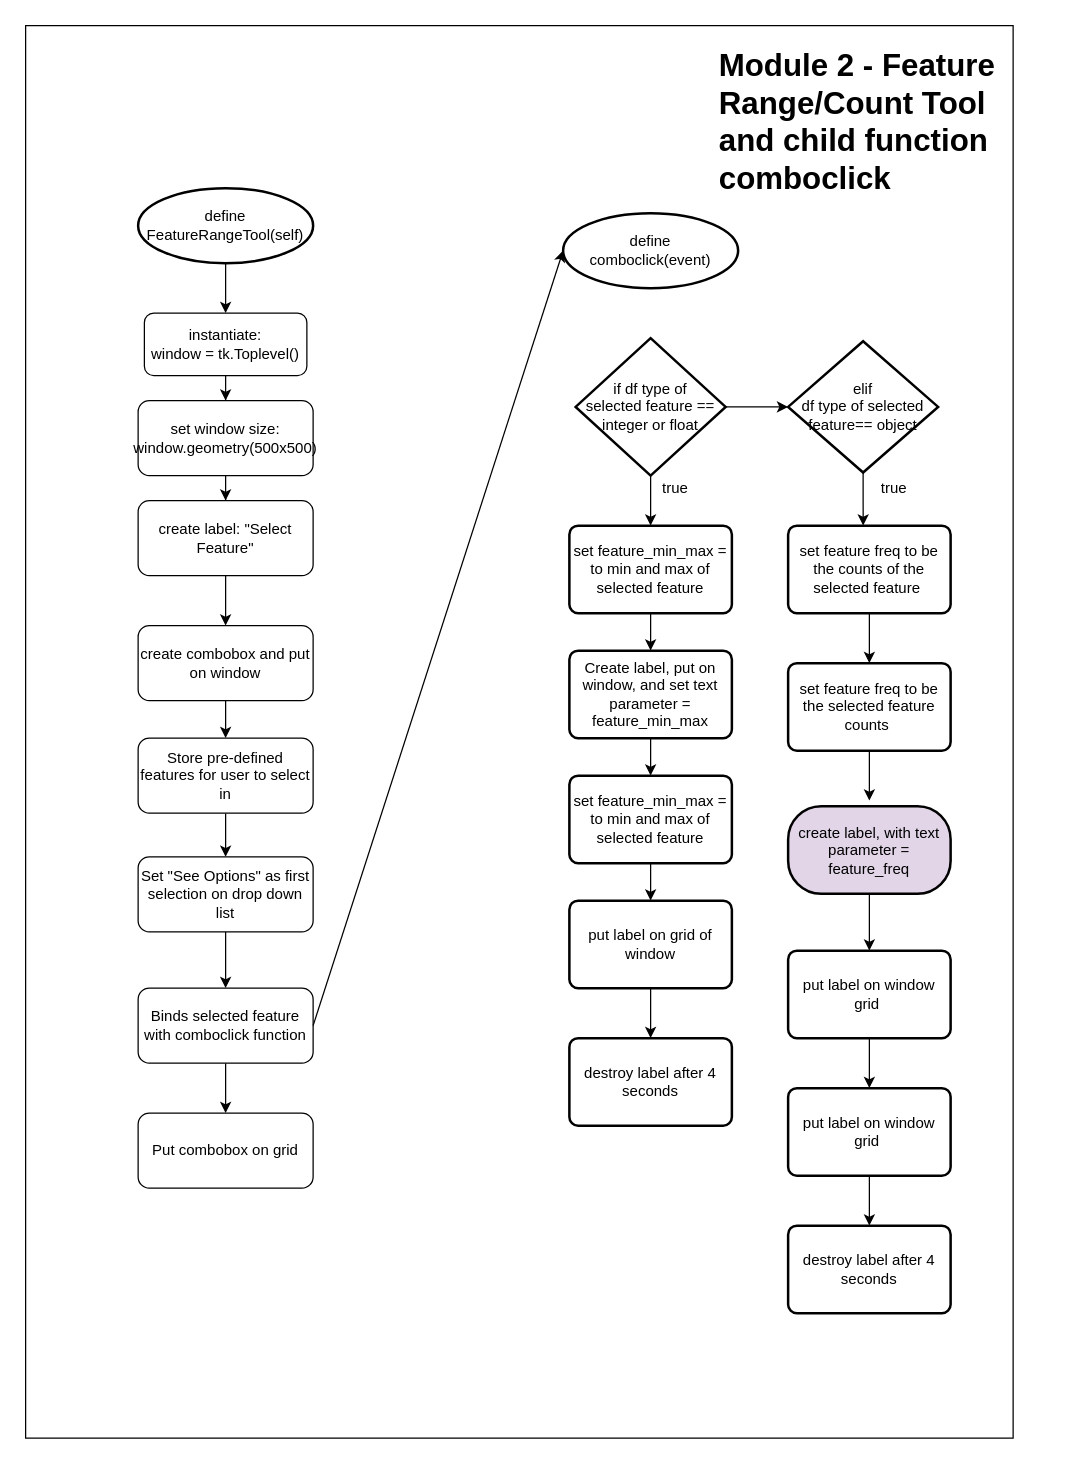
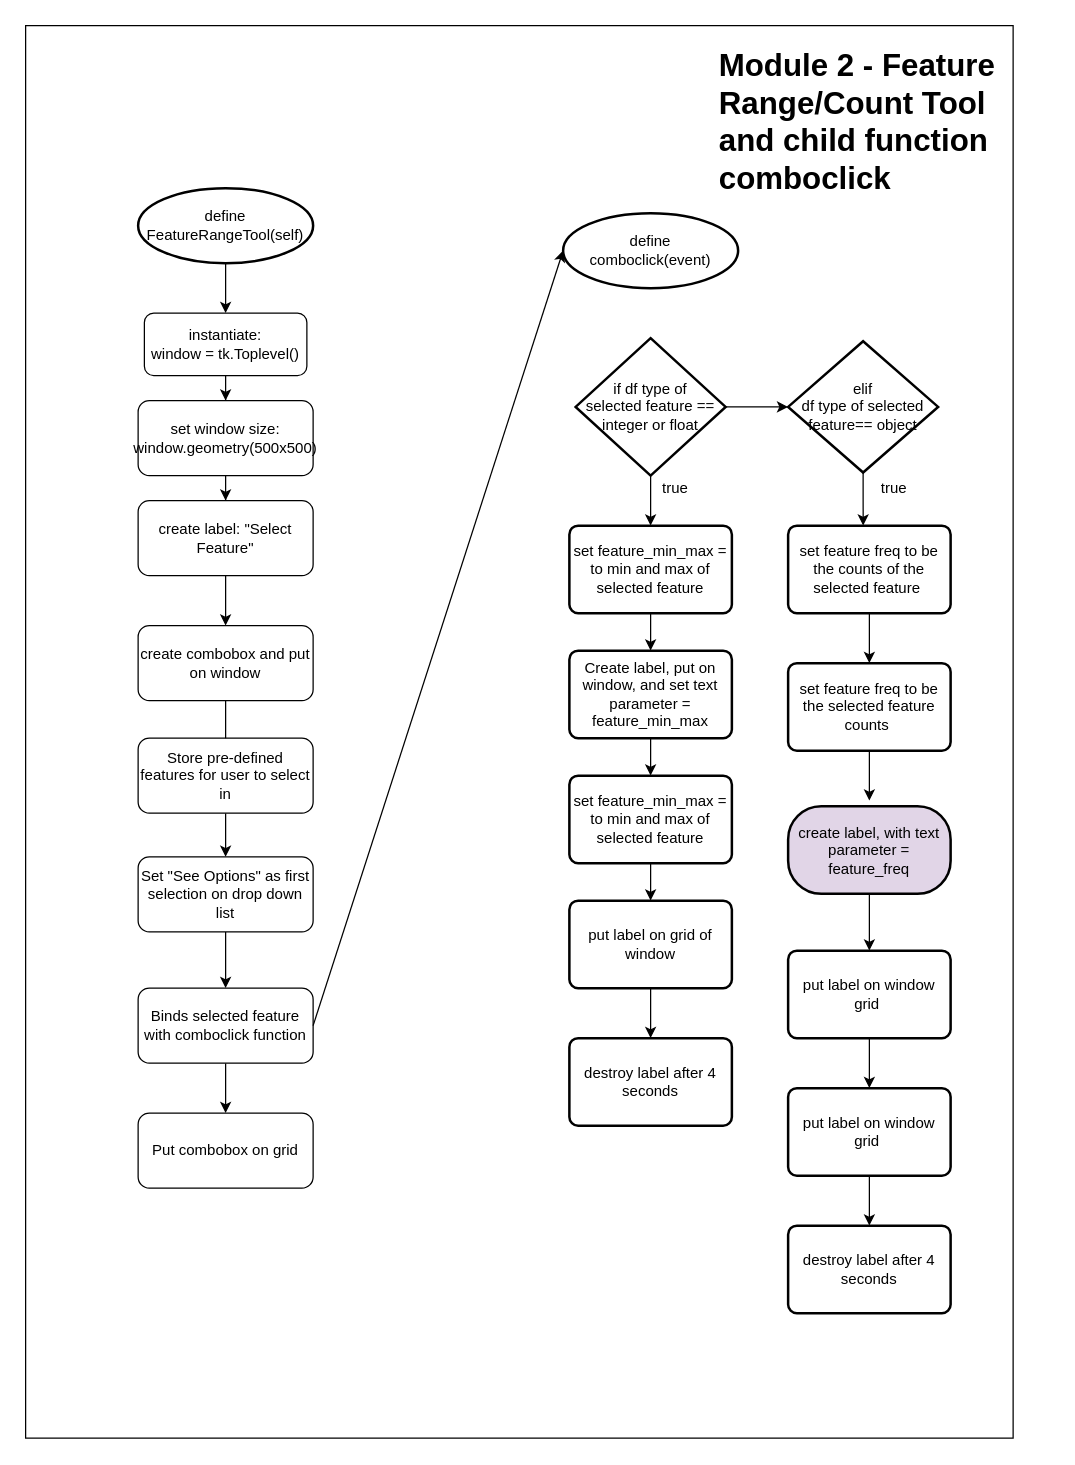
edge "create combobox and put on window" -> "Store pre-defined features for user to select in": arrowhead classic -> none
